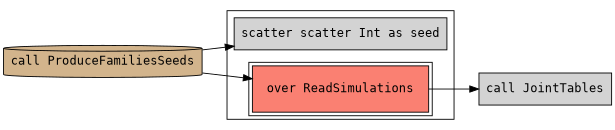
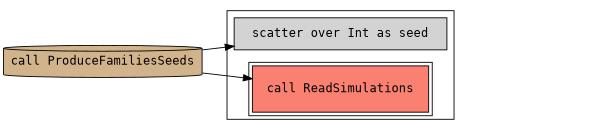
node "scatter scatter Int as seed": label "scatter scatter Int as seed" -> "scatter over Int as seed"
node "over ReadSimulations": label "over ReadSimulations" -> "call ReadSimulations"
node "call JointTables": removed
